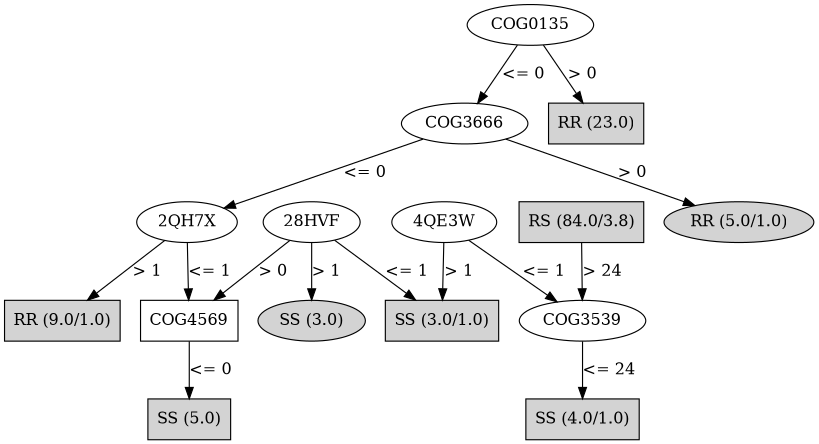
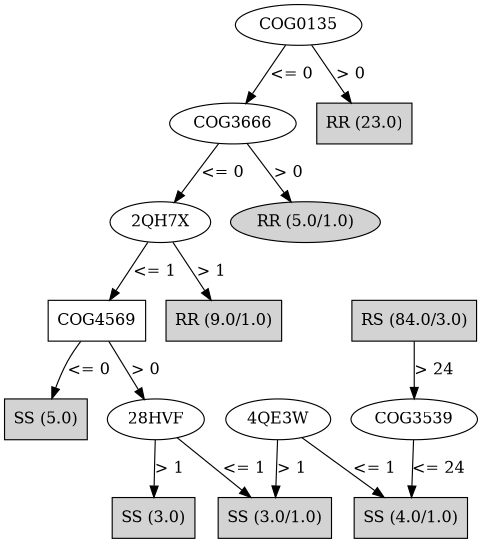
node "RS (84.0/3.8)": label "RS (84.0/3.8)" -> "RS (84.0/3.0)"
edge "28HVF" -> "COG4569": reversed
edge "4QE3W" -> "COG3539": now "4QE3W" -> "SS (4.0/1.0)"
node "SS (3.0)": shape ellipse -> box
